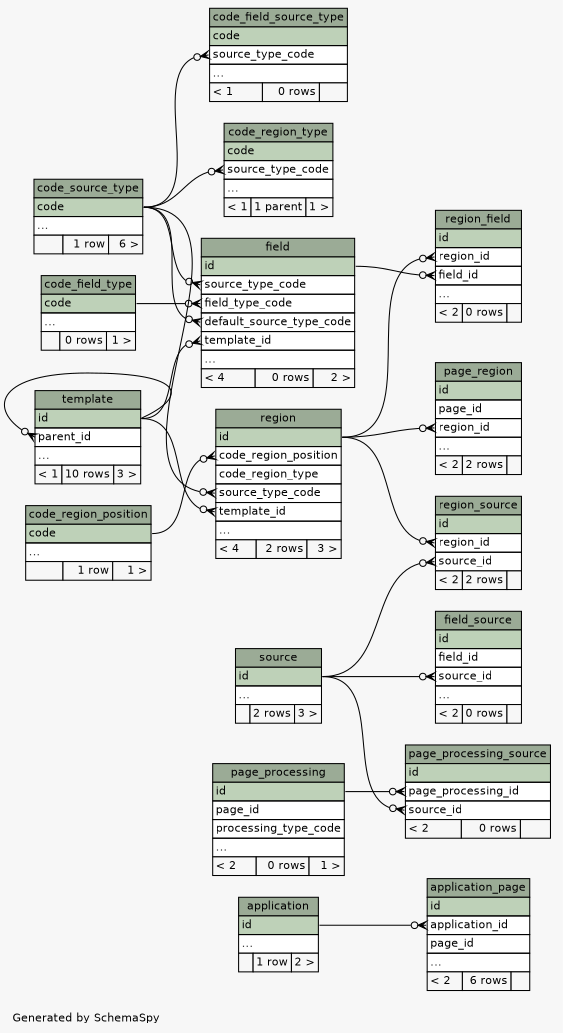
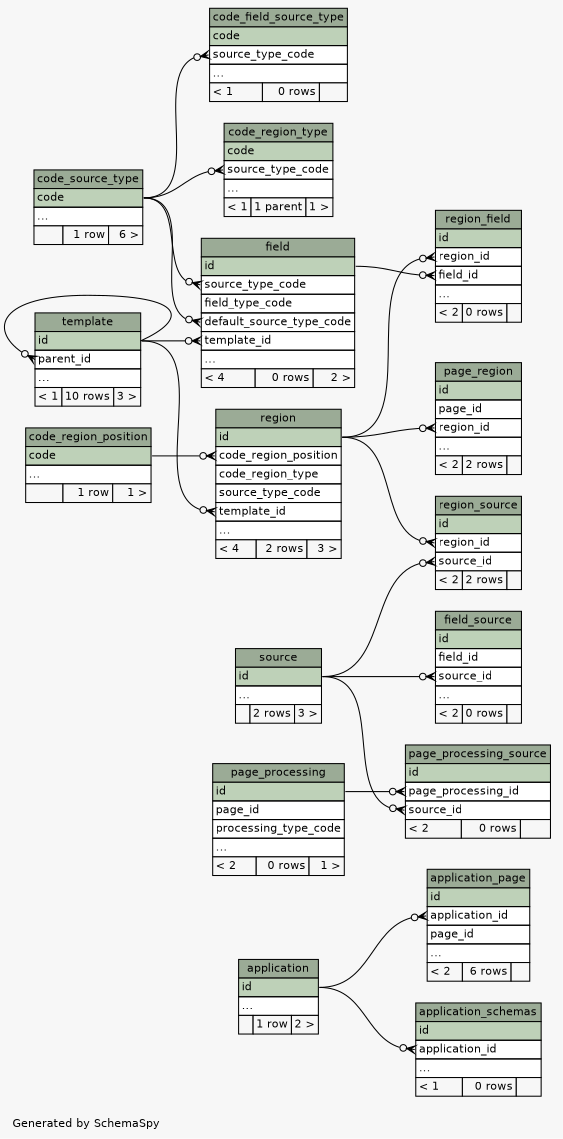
node "code_field_type": removed
edge "code_source_type" -> "region": removed
node "application_schemas": added
